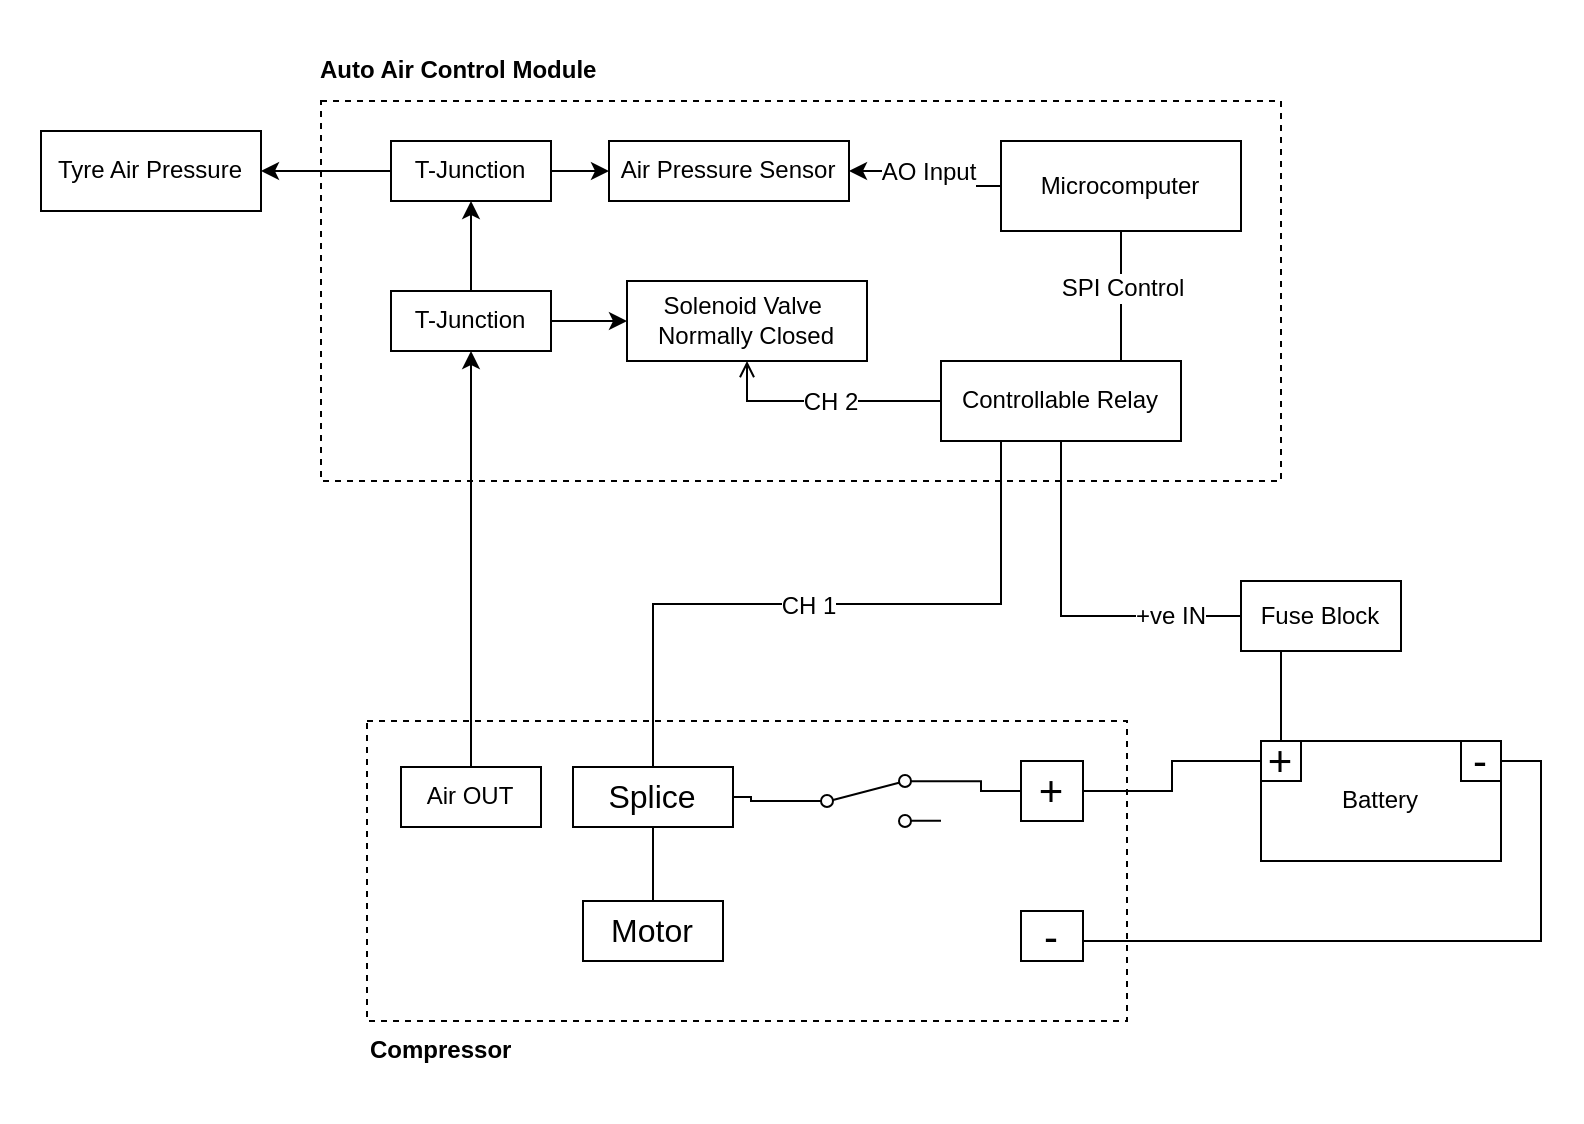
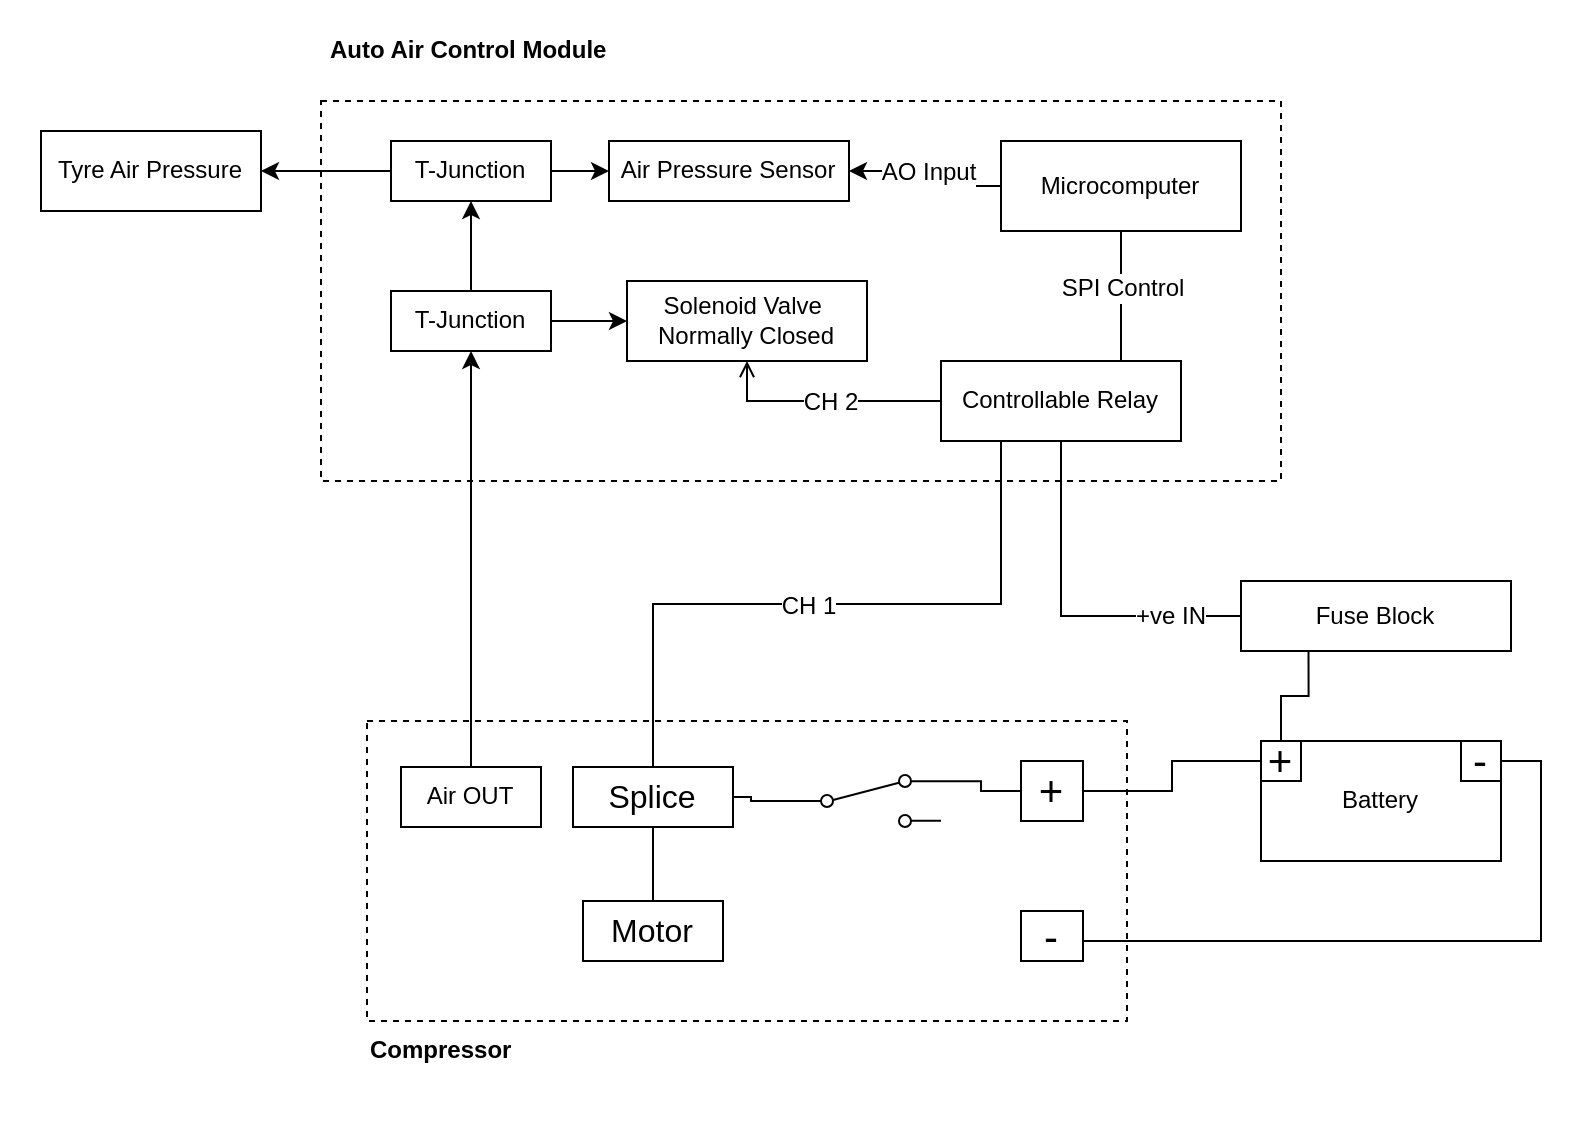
node "Auto Air Control Module": moved (489, 71) -> (499, 51)
node "Fuse Block": size 160x70 -> 270x70
